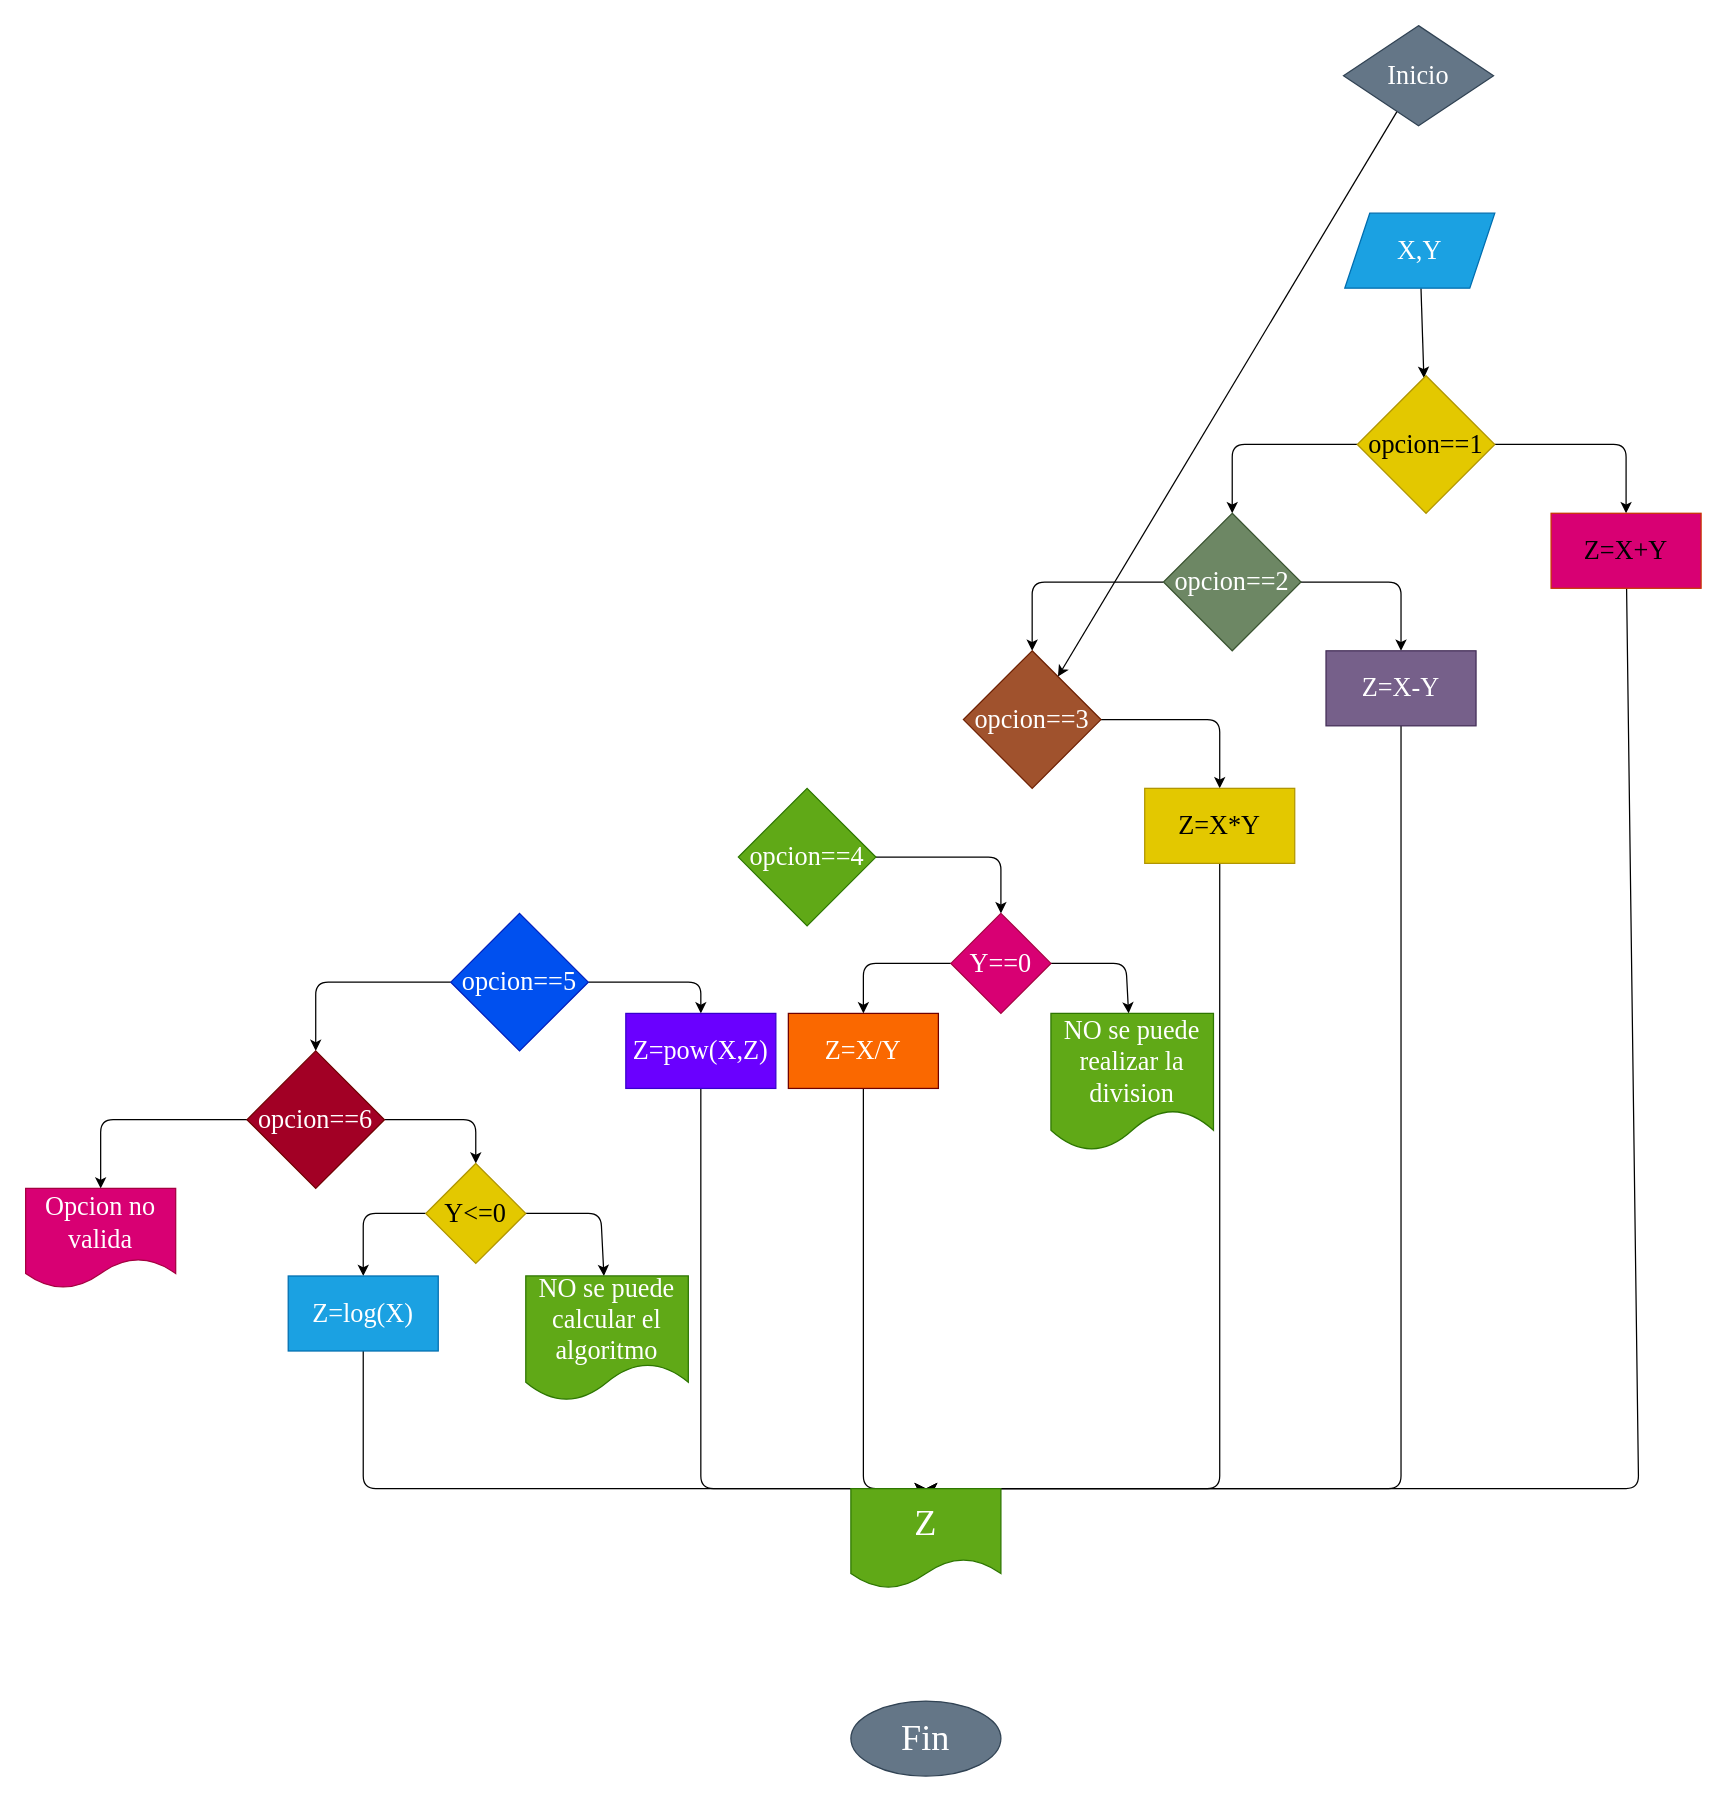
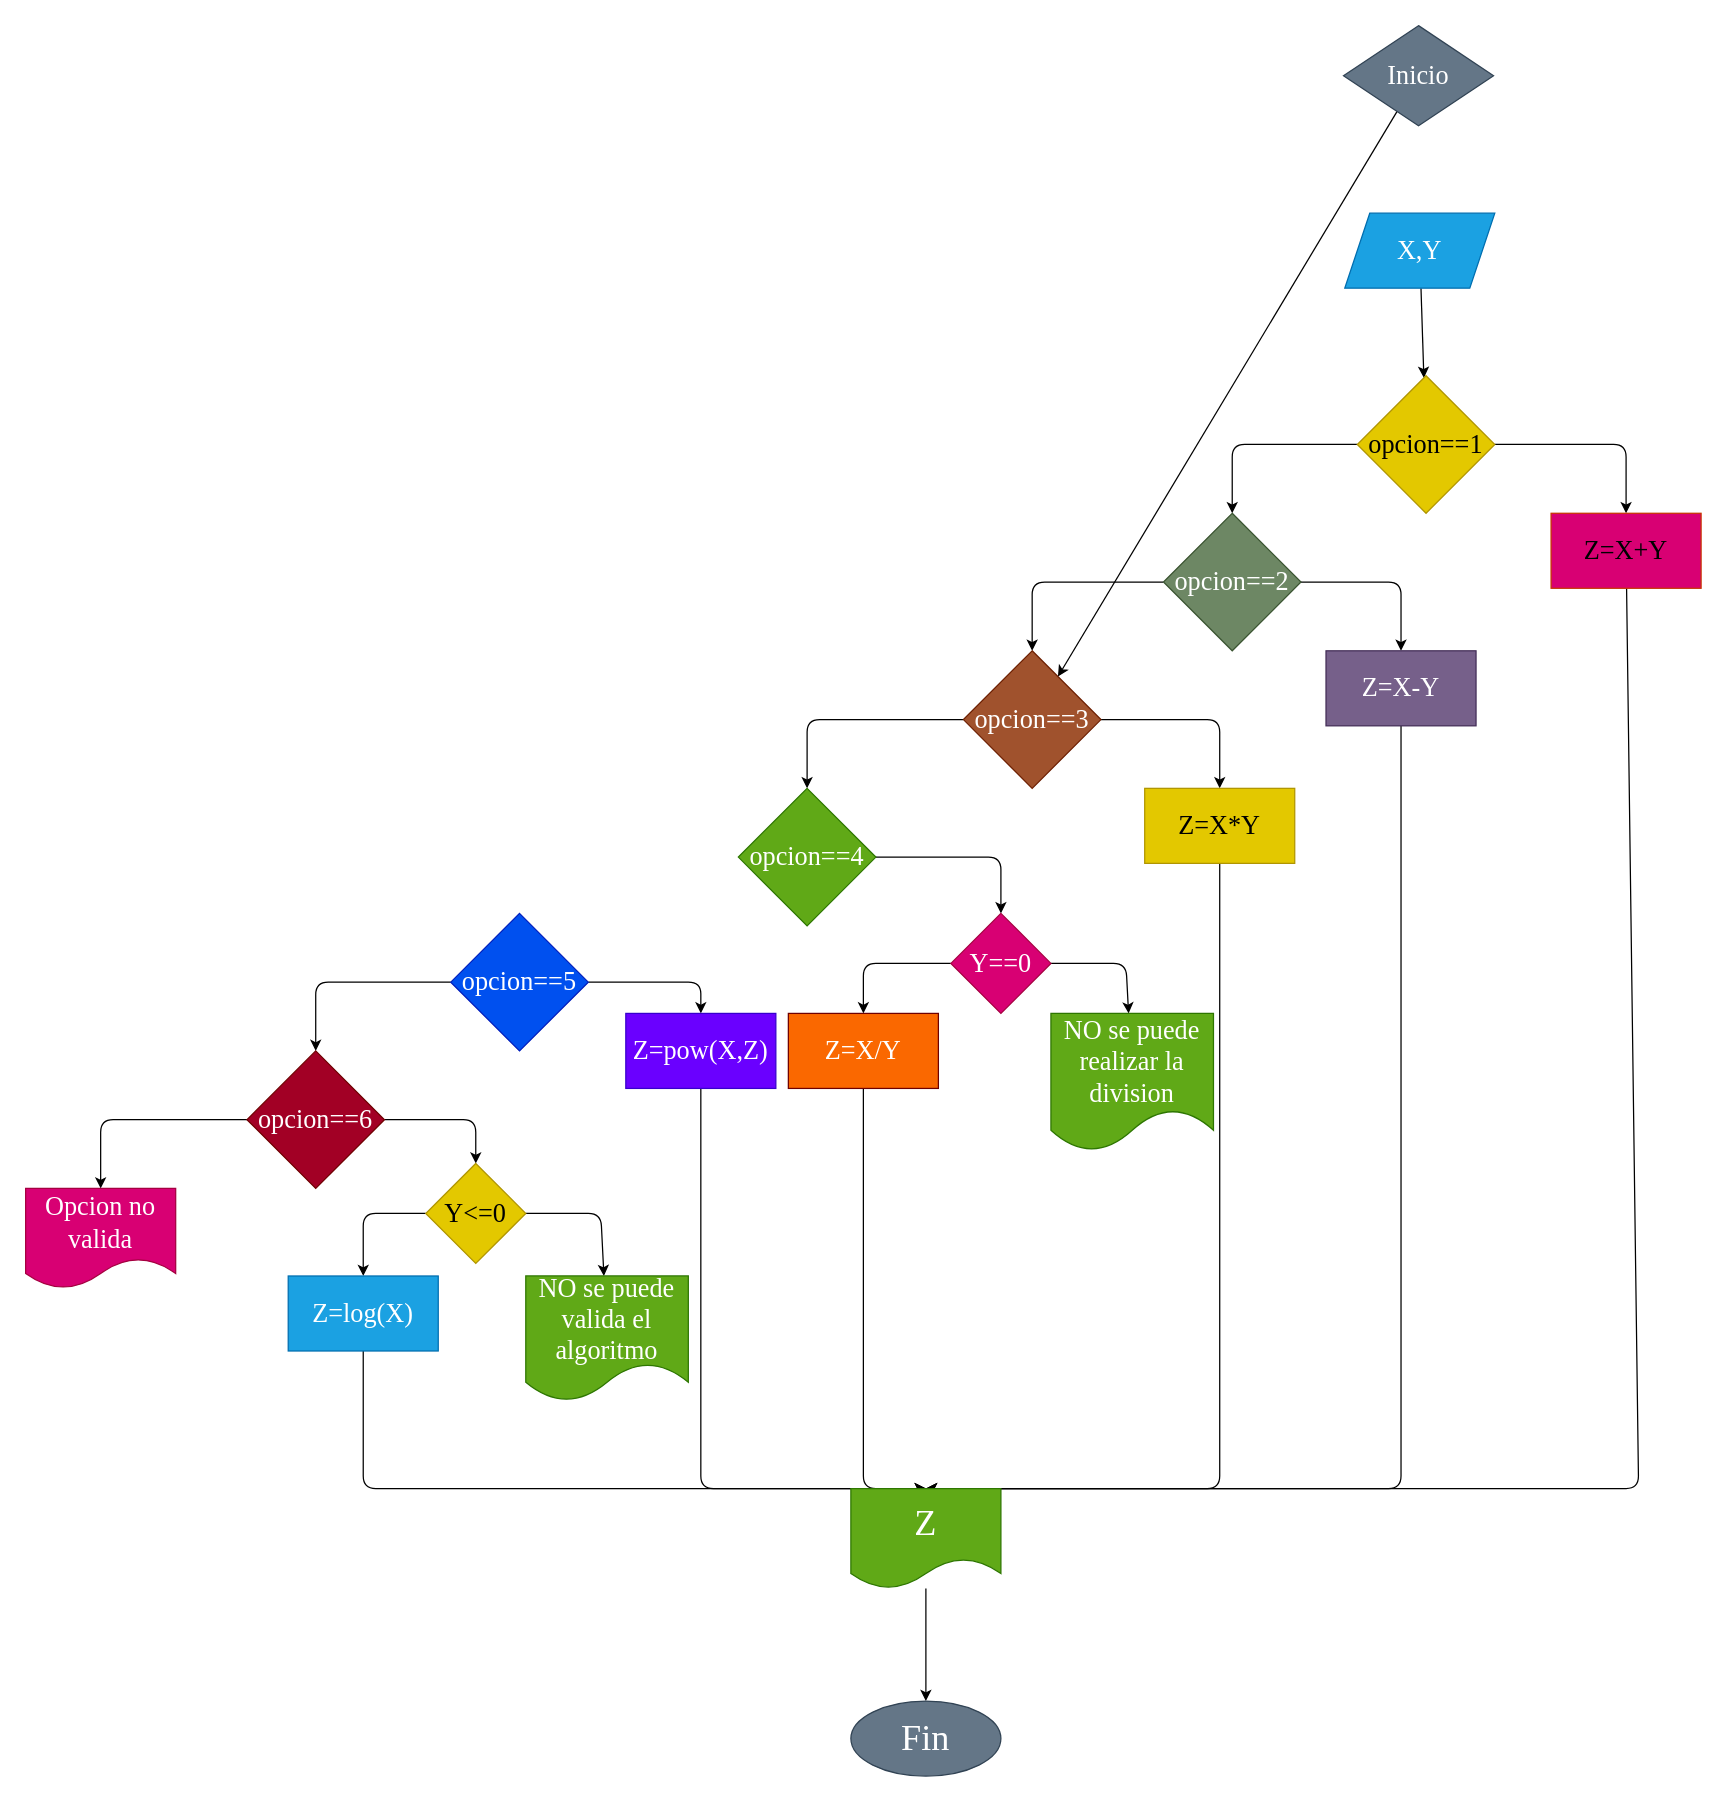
edge "opcion==3" -> "opcion==4": added
node "NO se puede calcular el algoritmo": label "NO se puede calcular el algoritmo" -> "NO se puede valida el algoritmo"
edge "Z" -> "Fin": added
